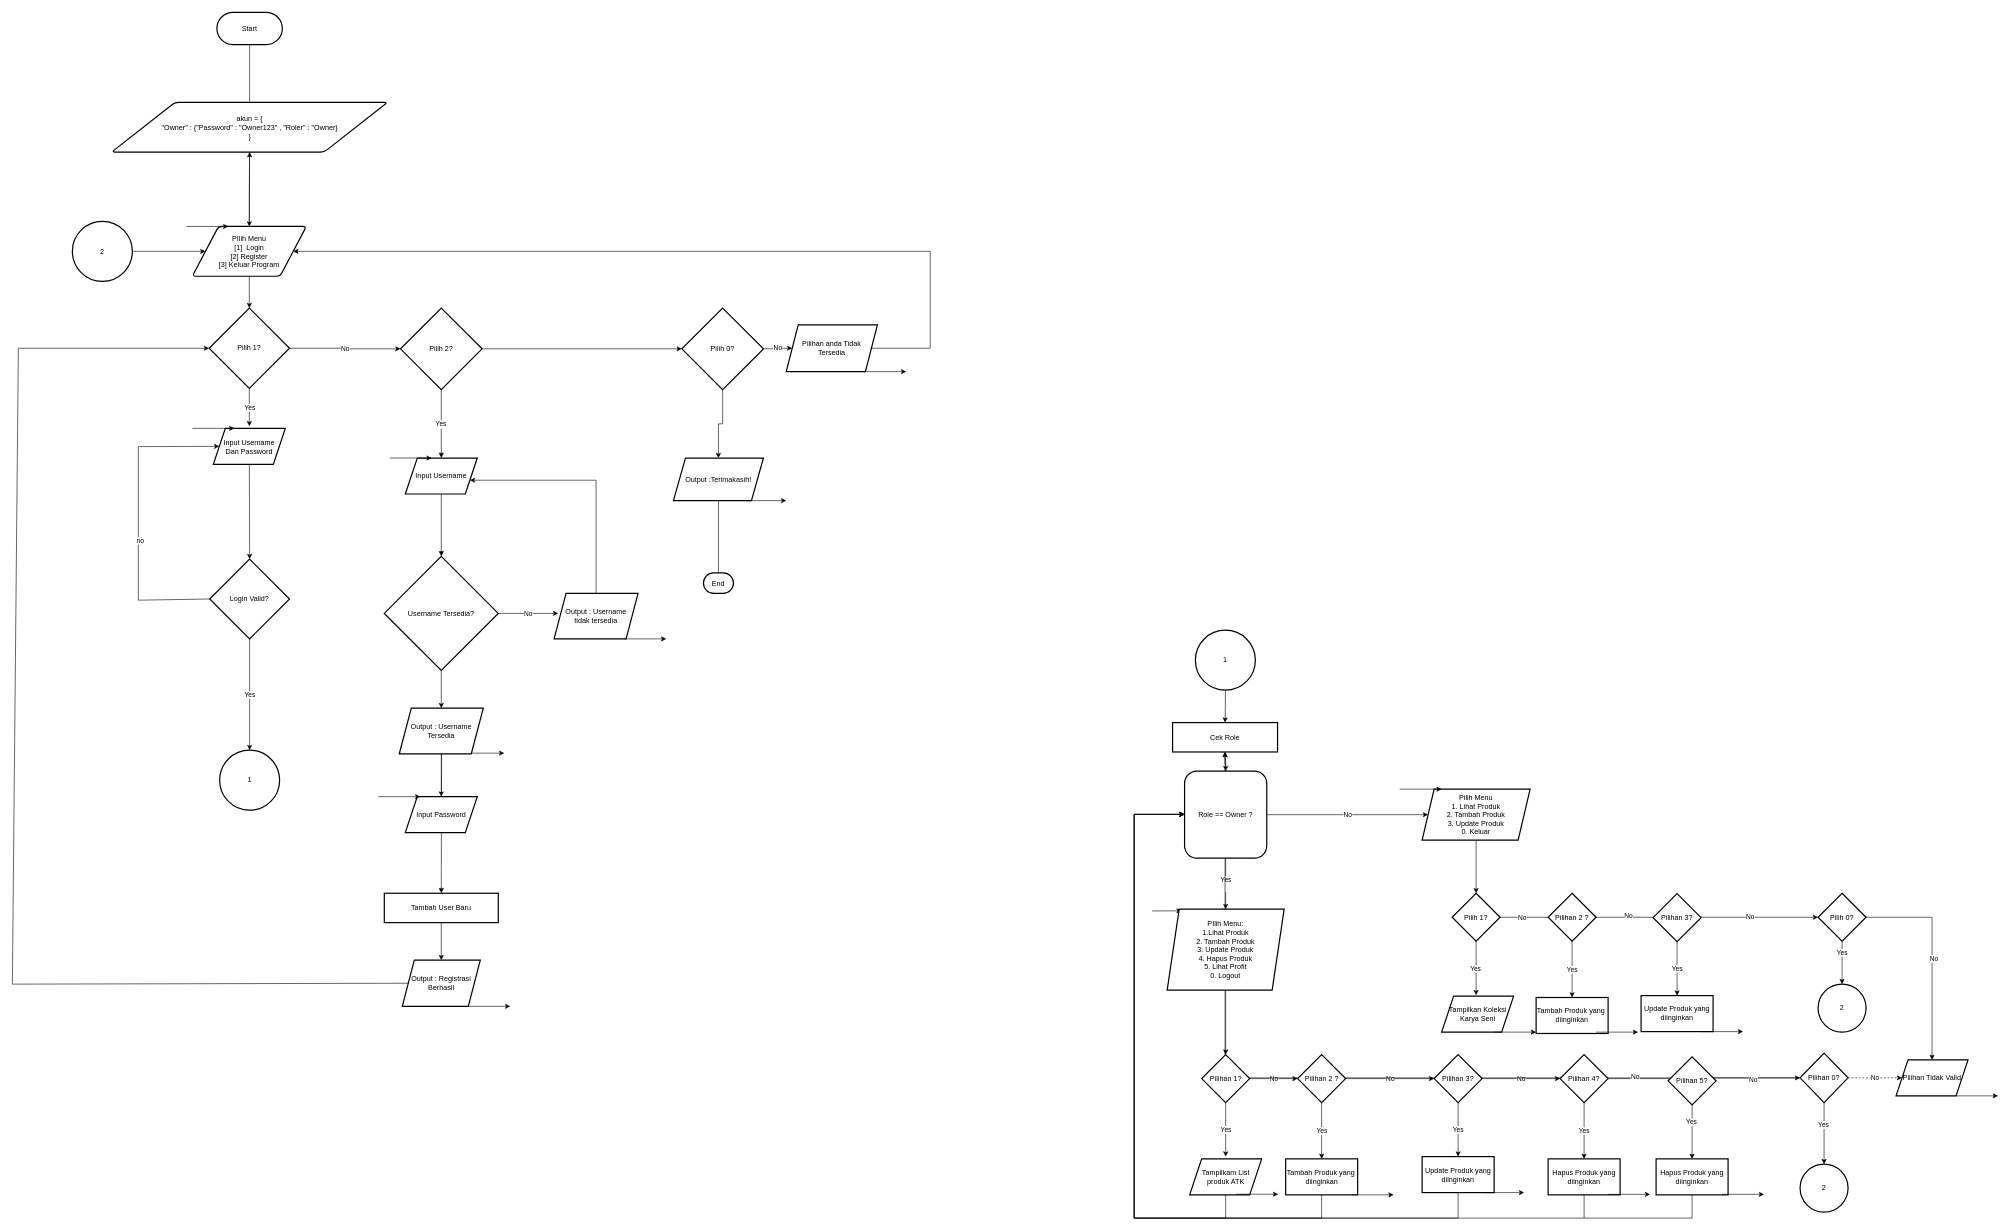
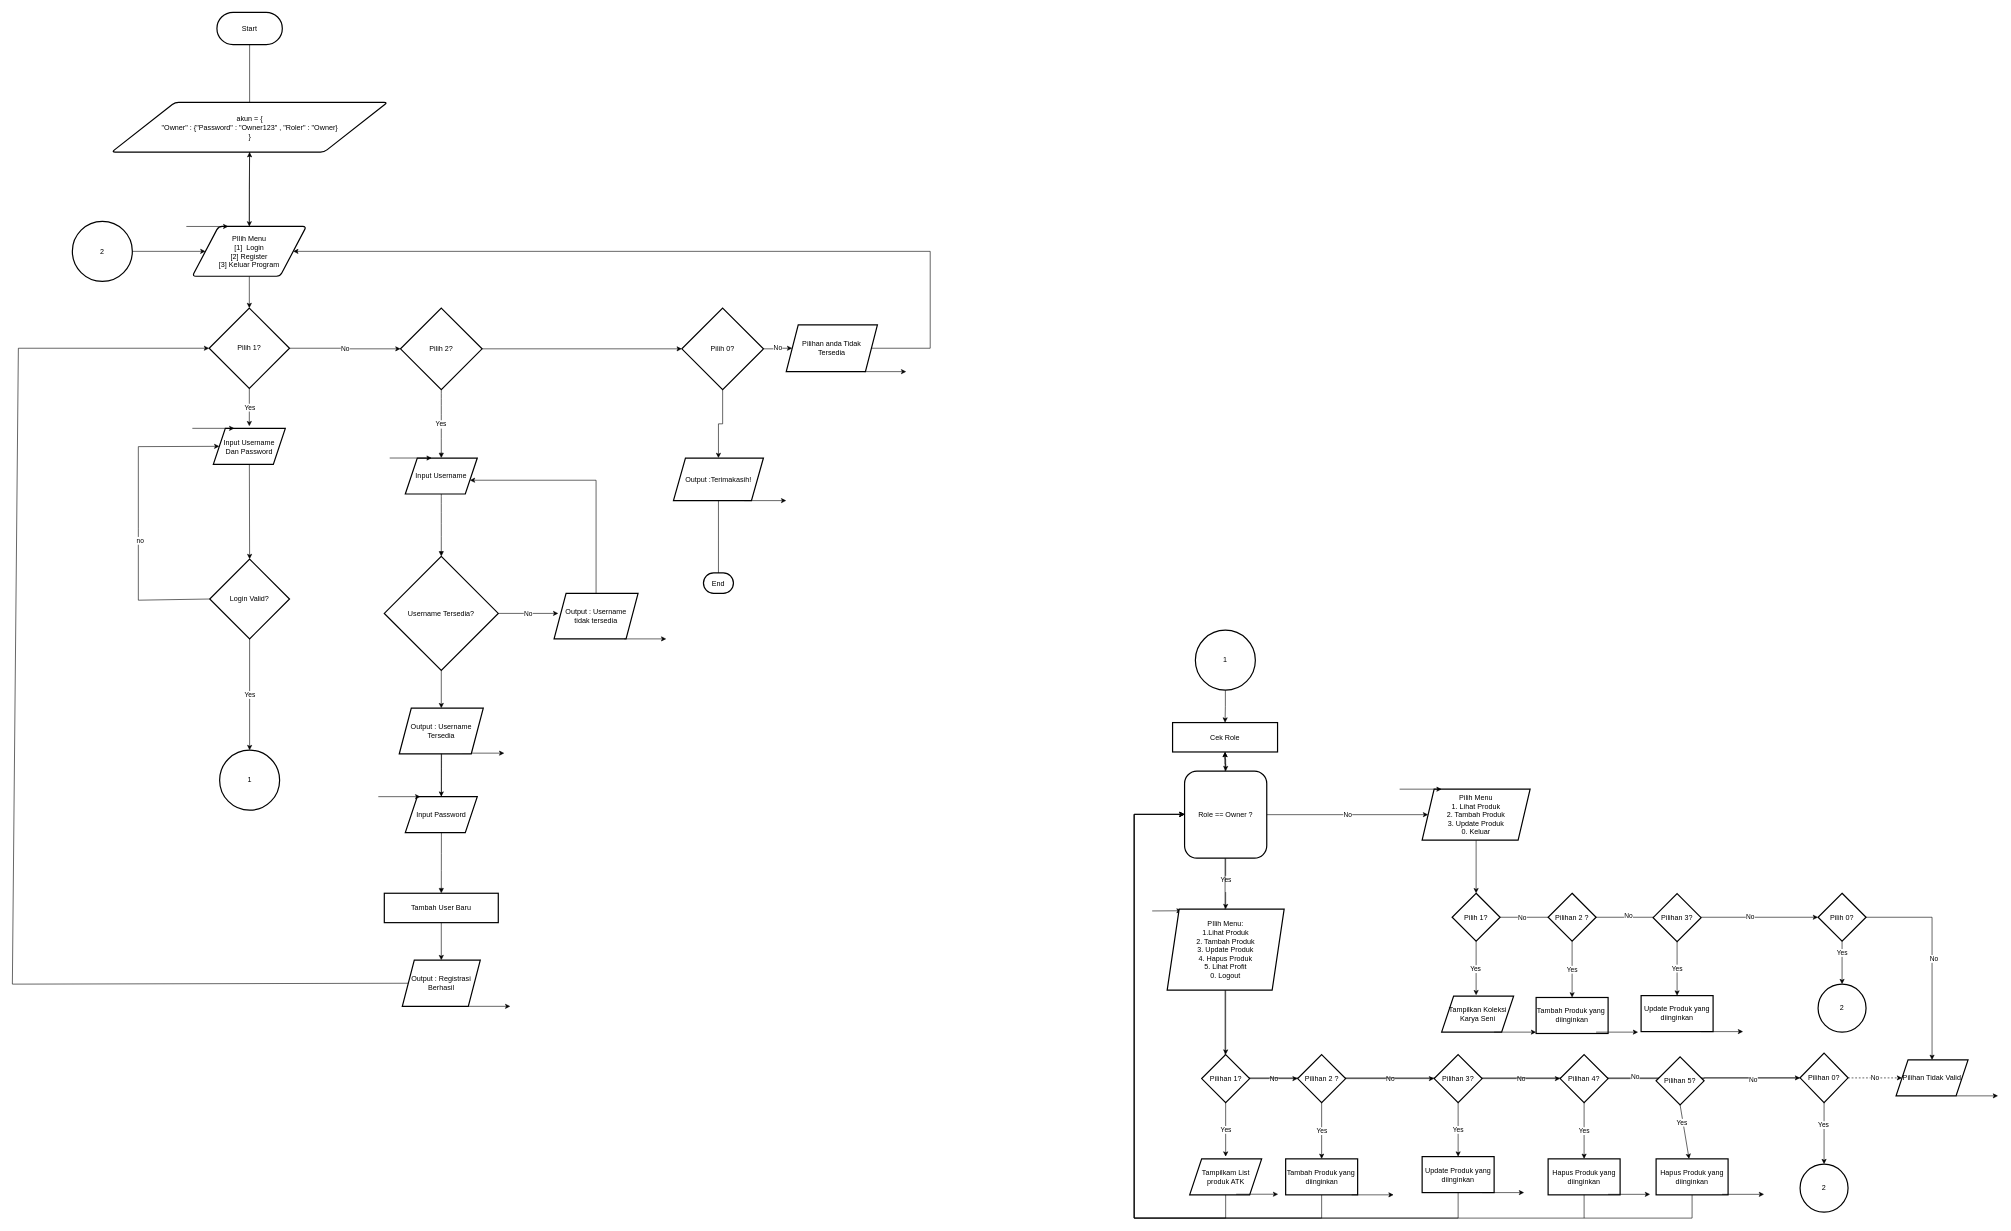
node "Pilihan 5?": moved (1692, 1081) -> (1680, 1081)
